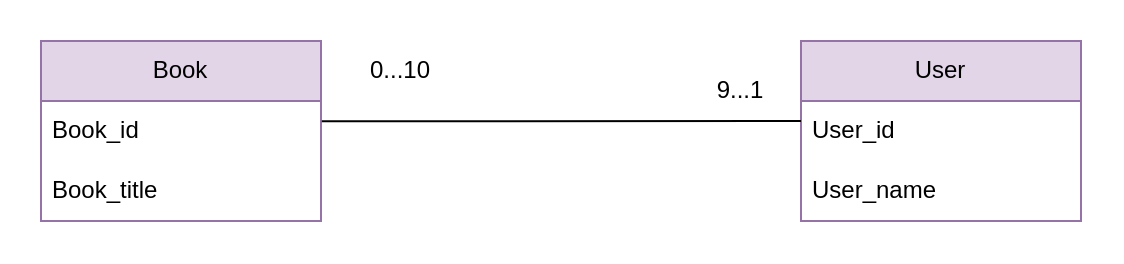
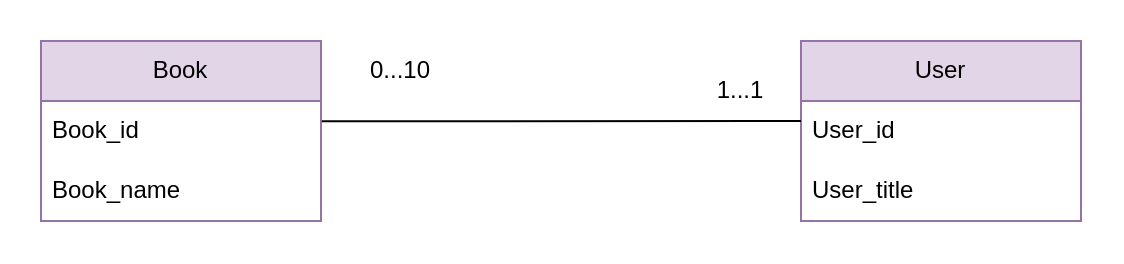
node "9...1": label "9...1" -> "1...1"
node "Book_title": label "Book_title" -> "Book_name"
node "User_name": label "User_name" -> "User_title"
